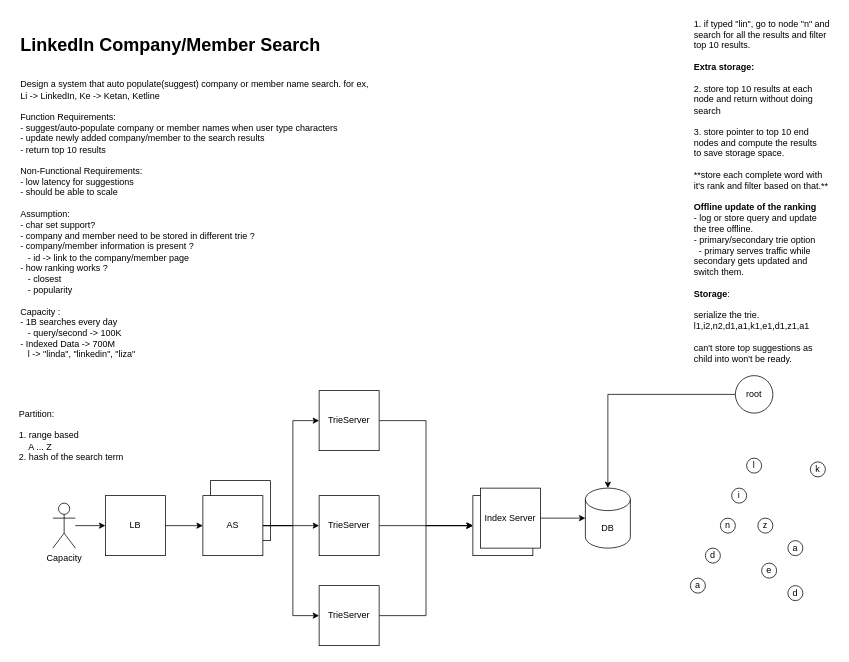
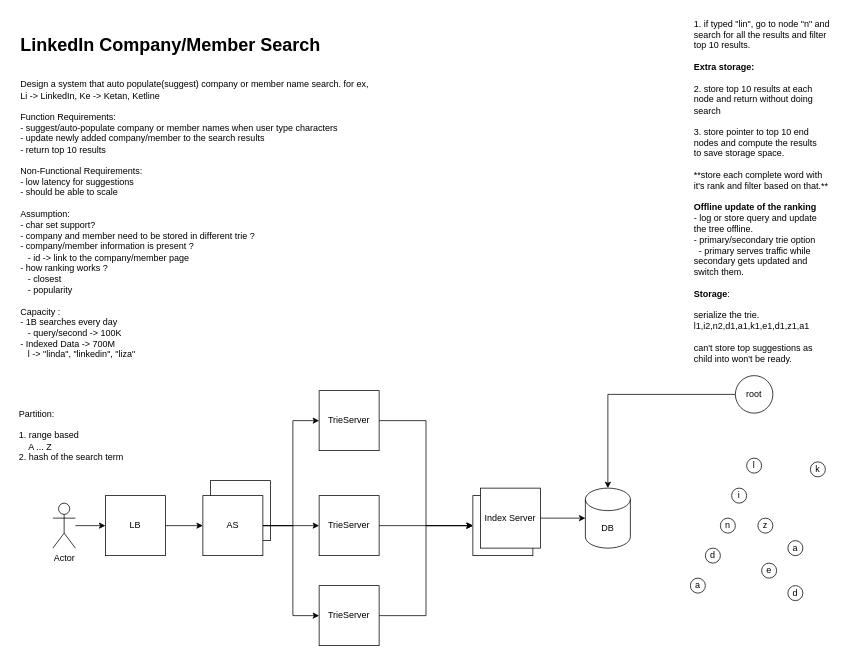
node "Capacity": label "Capacity" -> "Actor"
